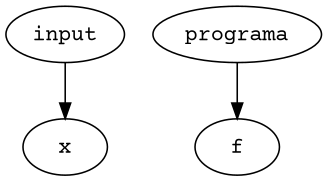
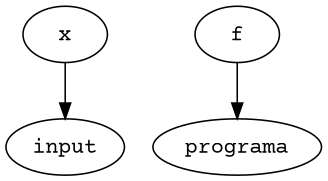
edge "input" -> "x": reversed
edge "programa" -> "f": reversed
